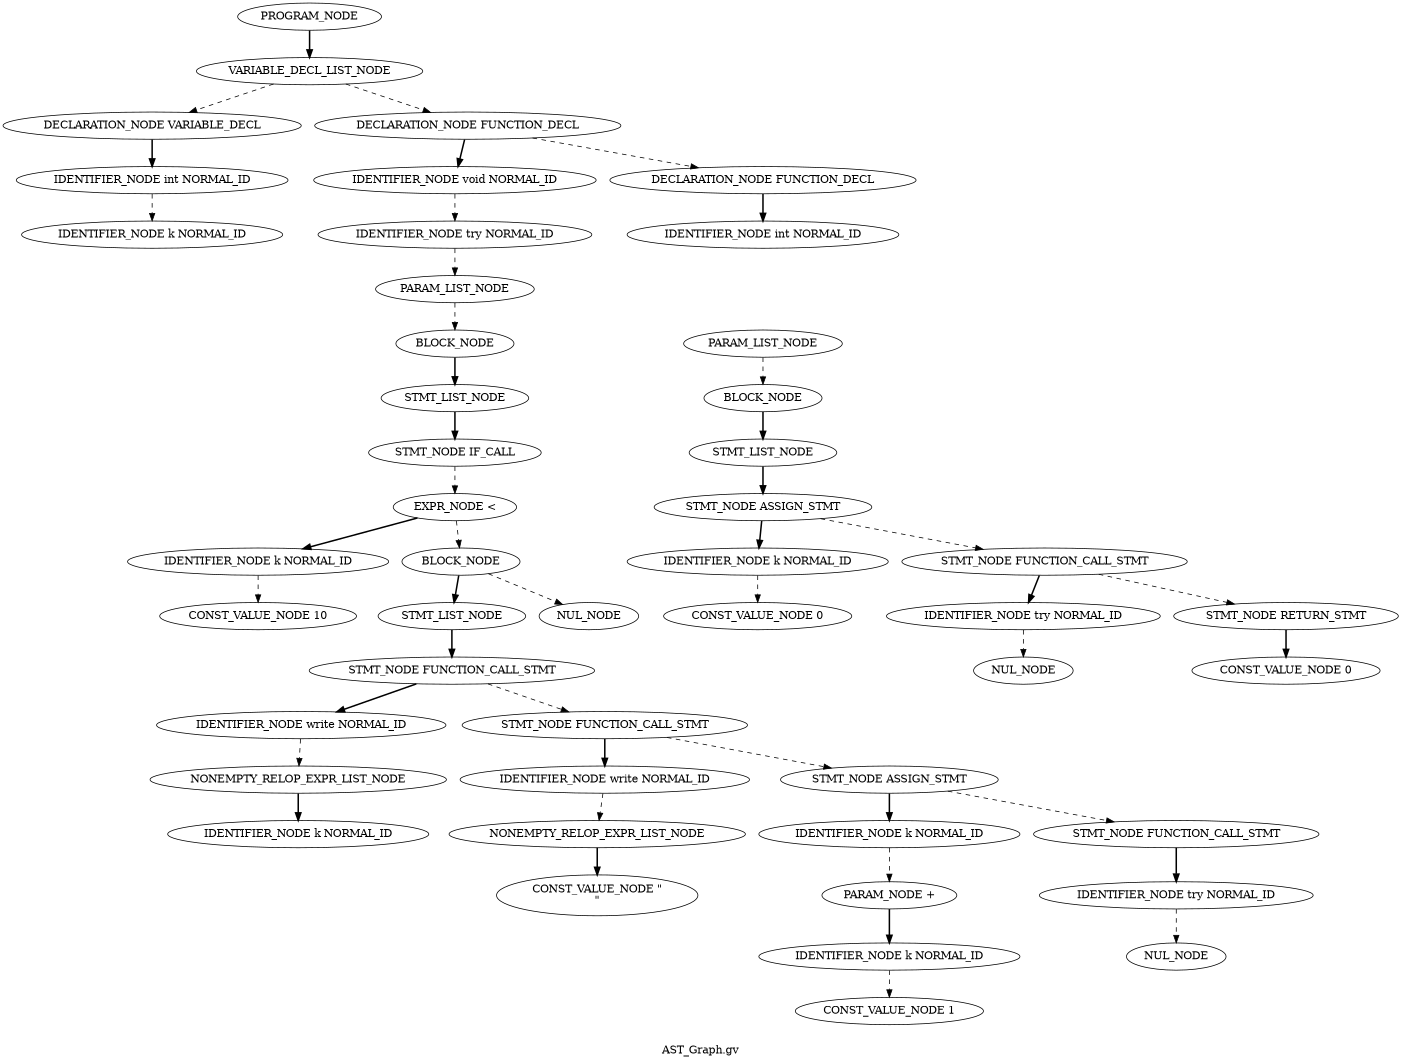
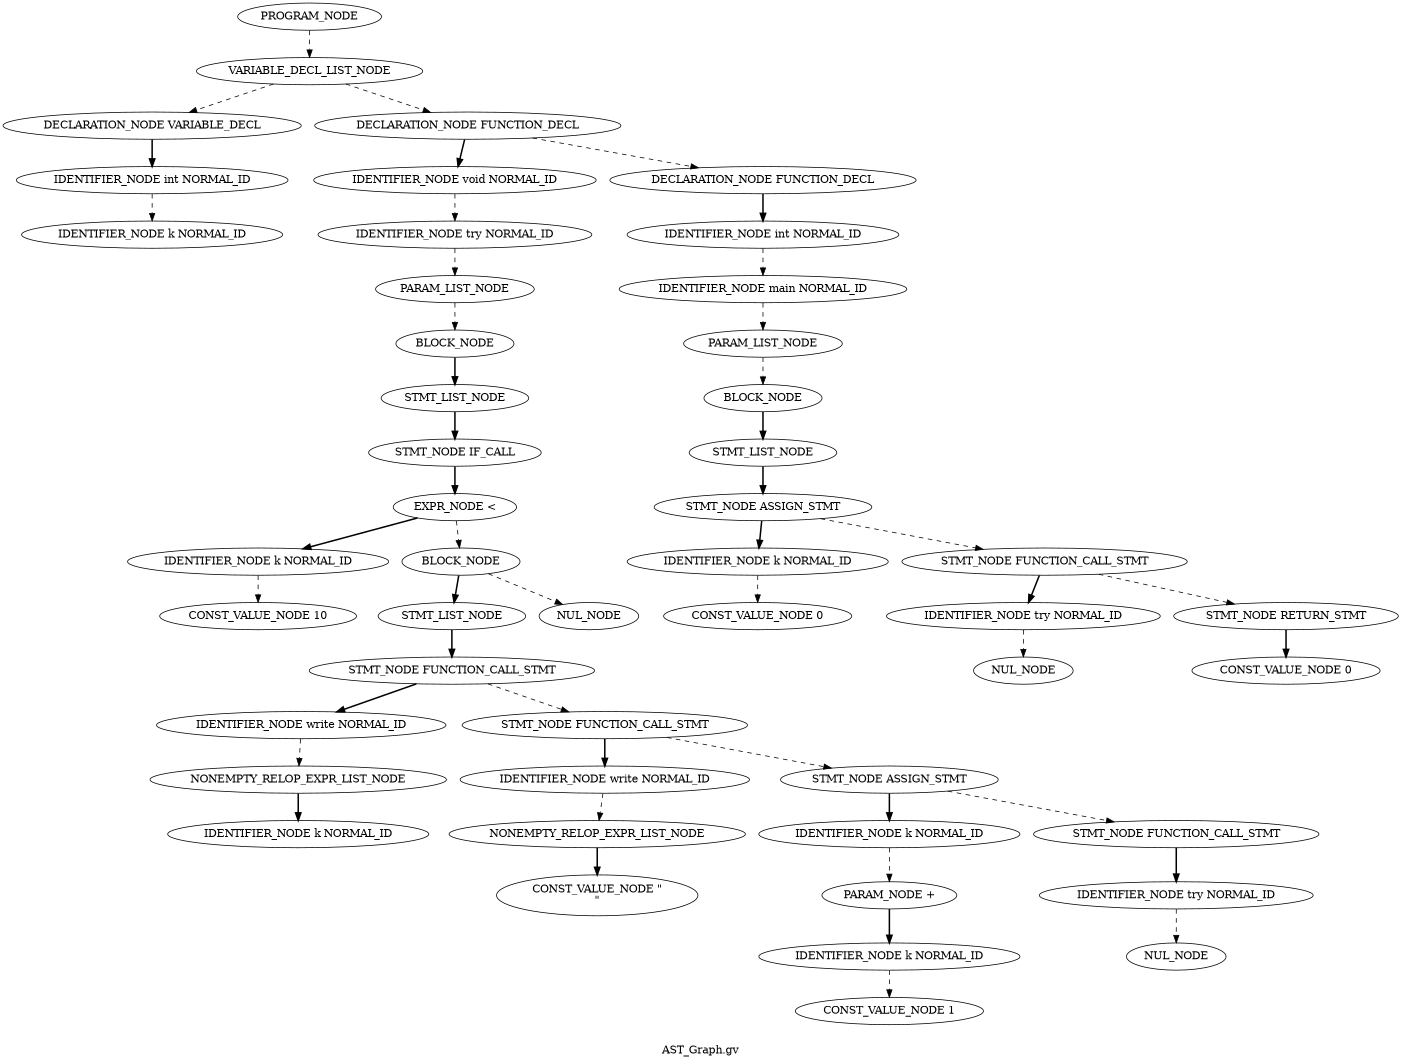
edge "PROGRAM_NODE" -> "VARIABLE_DECL_LIST_NODE": style bold -> dashed
node "IDENTIFIER_NODE main NORMAL_ID": added
edge "STMT_NODE IF_CALL" -> "EXPR_NODE <": style dashed -> bold
